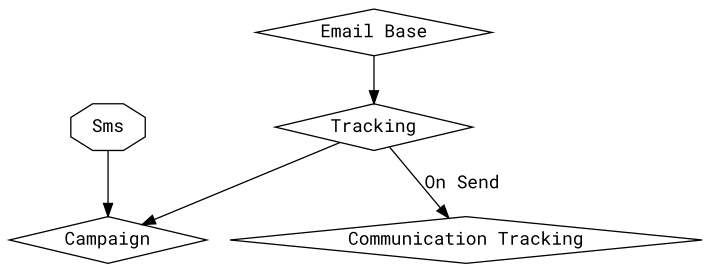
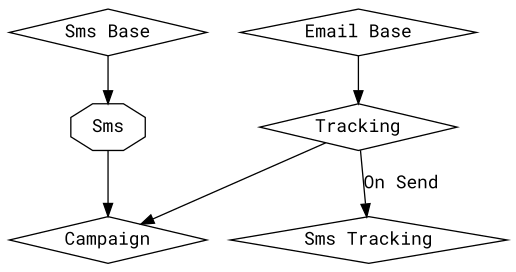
node "Sms Base": added
node "Communication Tracking": label "Communication Tracking" -> "Sms Tracking"
